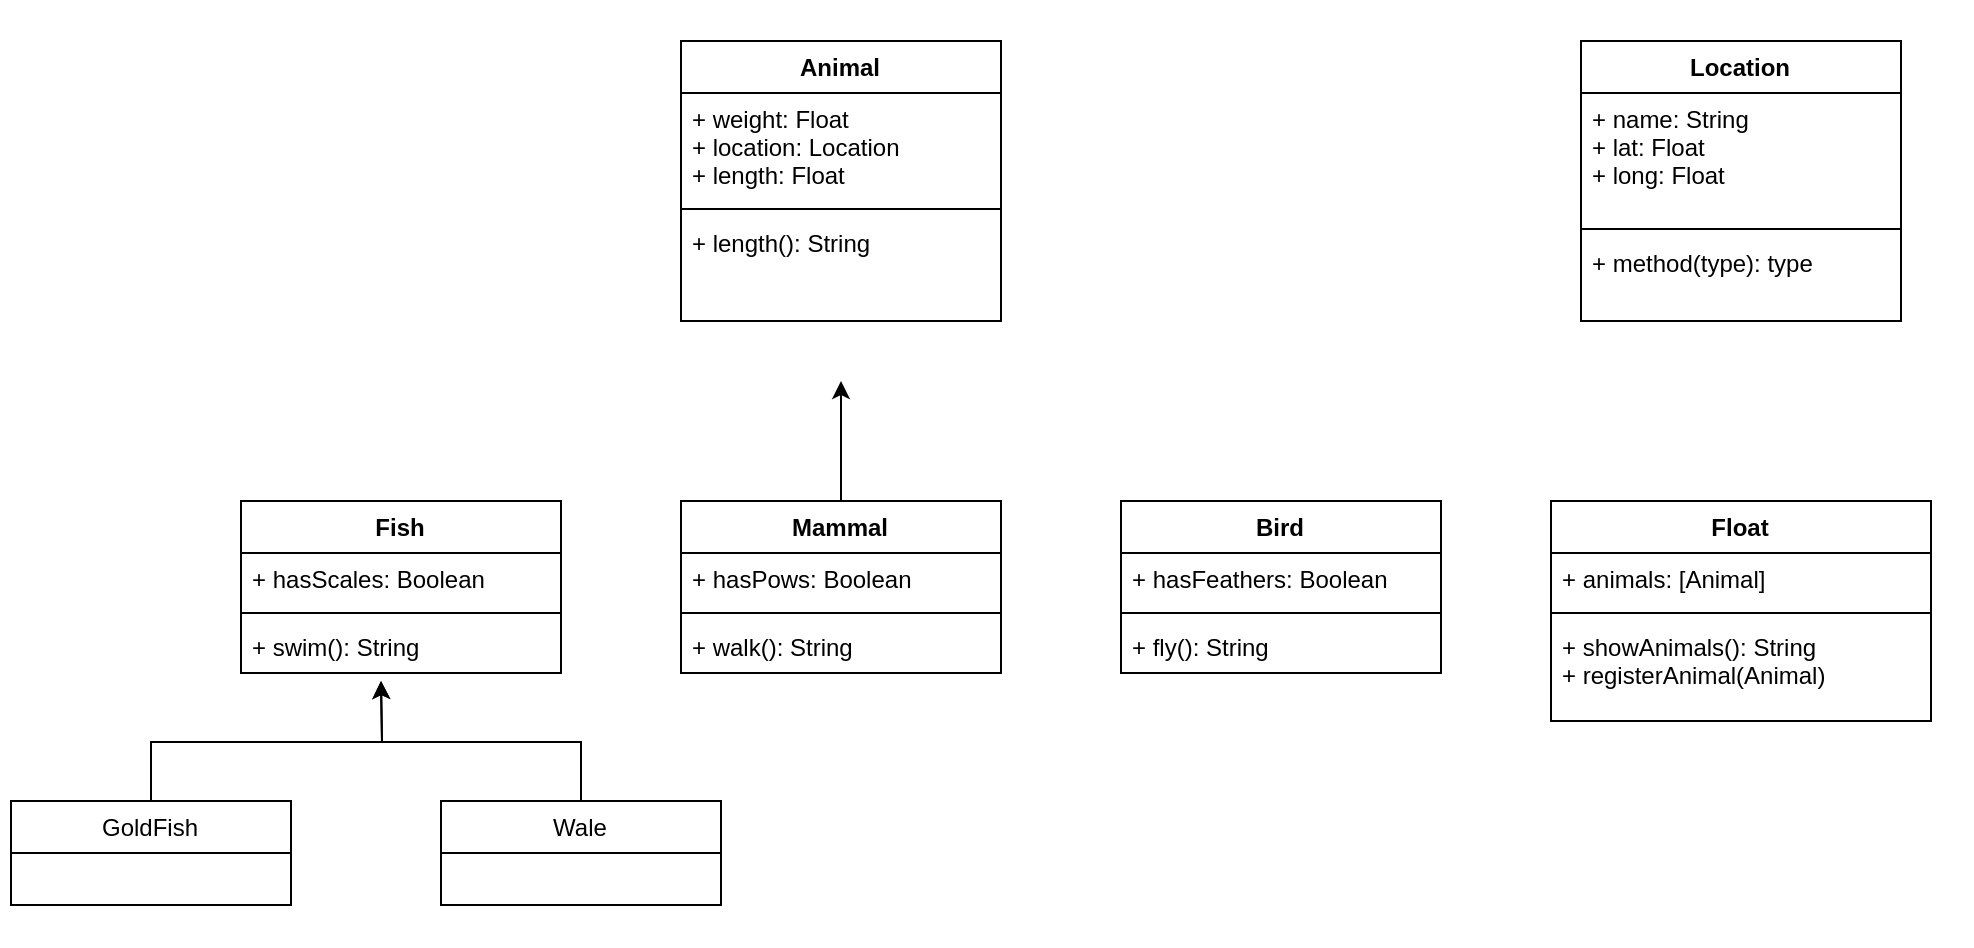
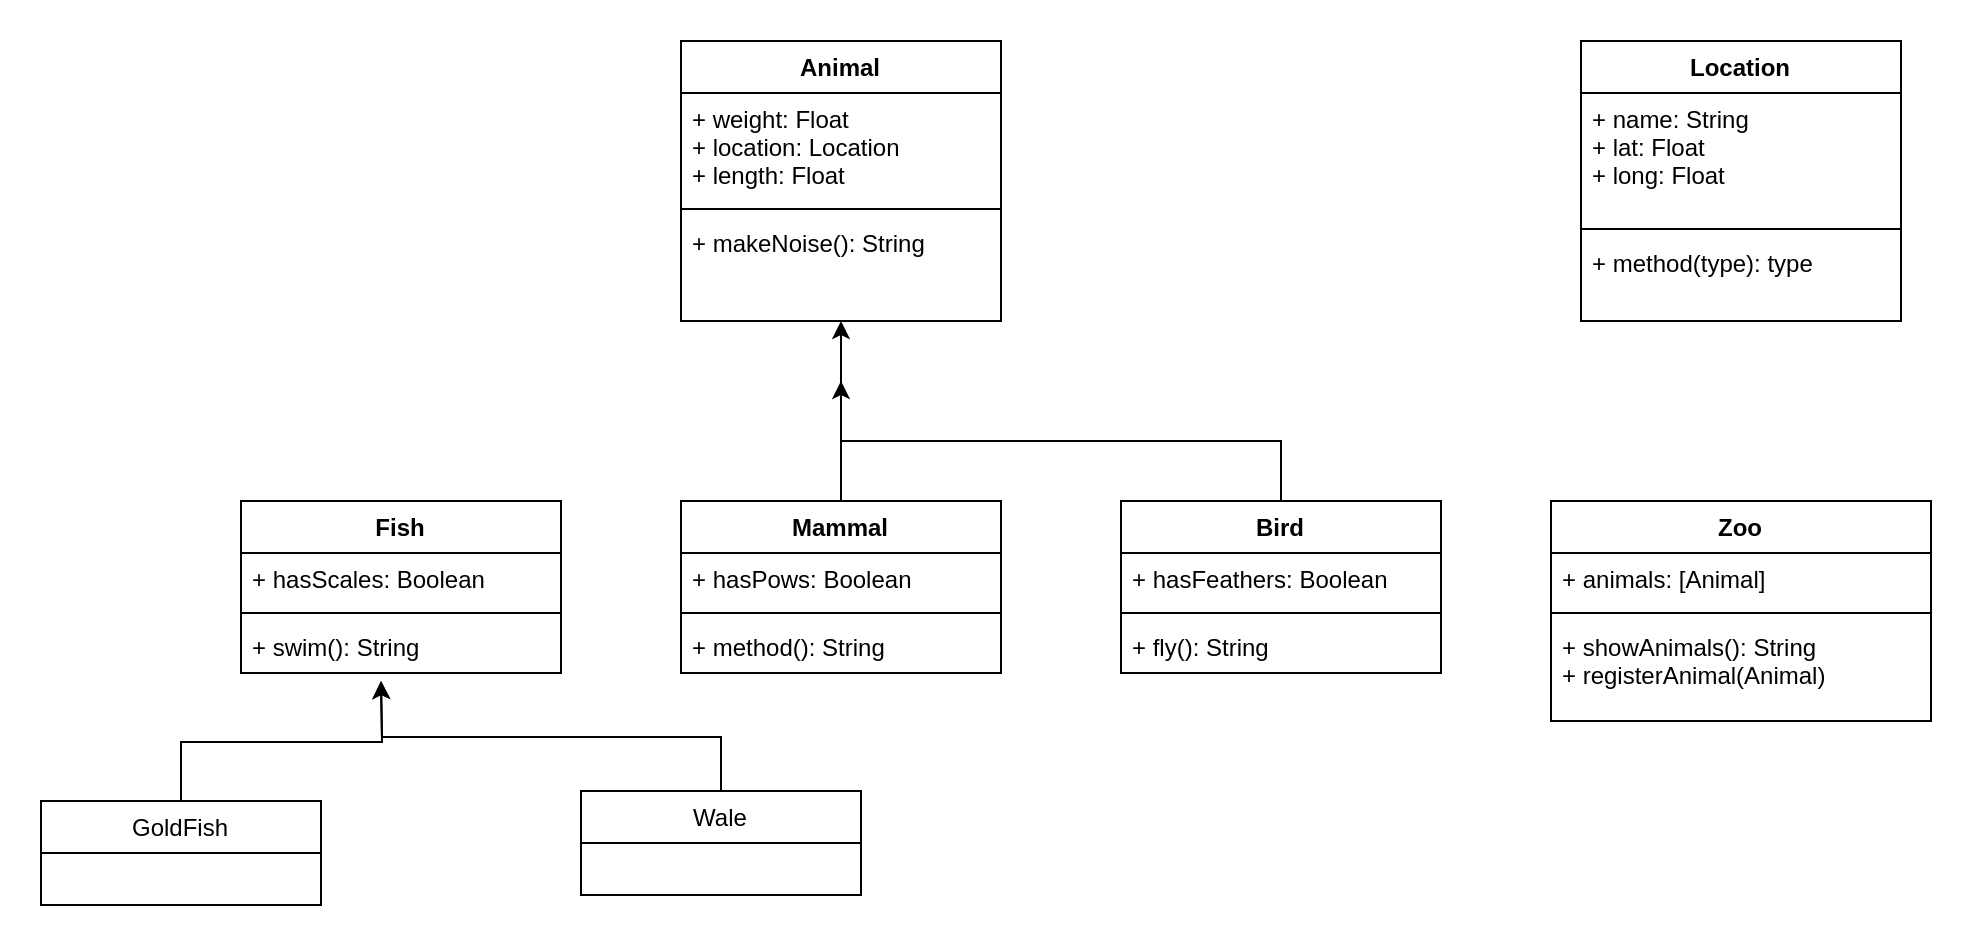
node "+ length(): String": label "+ length(): String" -> "+ makeNoise(): String"
edge "Bird" -> "Animal": added
node "Float": label "Float" -> "Zoo"
node "+ walk(): String": label "+ walk(): String" -> "+ method(): String"
node "GoldFish": moved (151, 853) -> (181, 853)
node "Wale": moved (581, 853) -> (721, 843)
